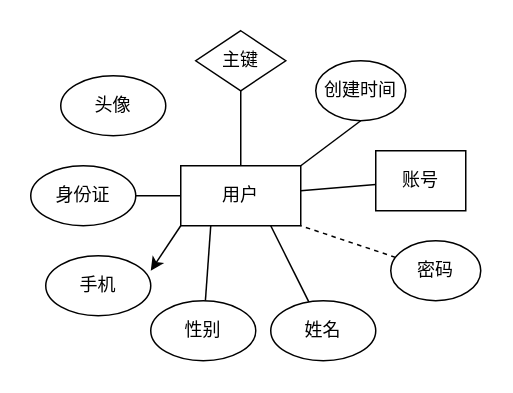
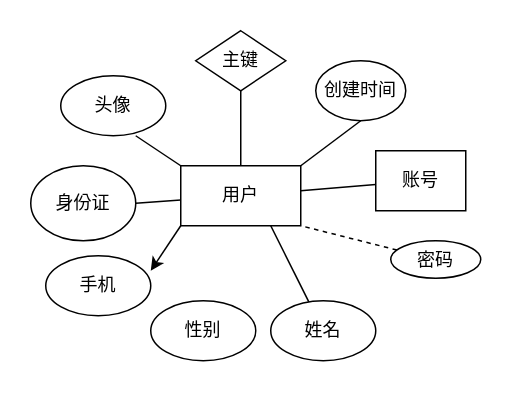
edge "头像" -- "用户": added
node "身份证": size 105x60 -> 105x75
edge "用户" -- "性别": removed
node "密码": size 90x60 -> 90x38
